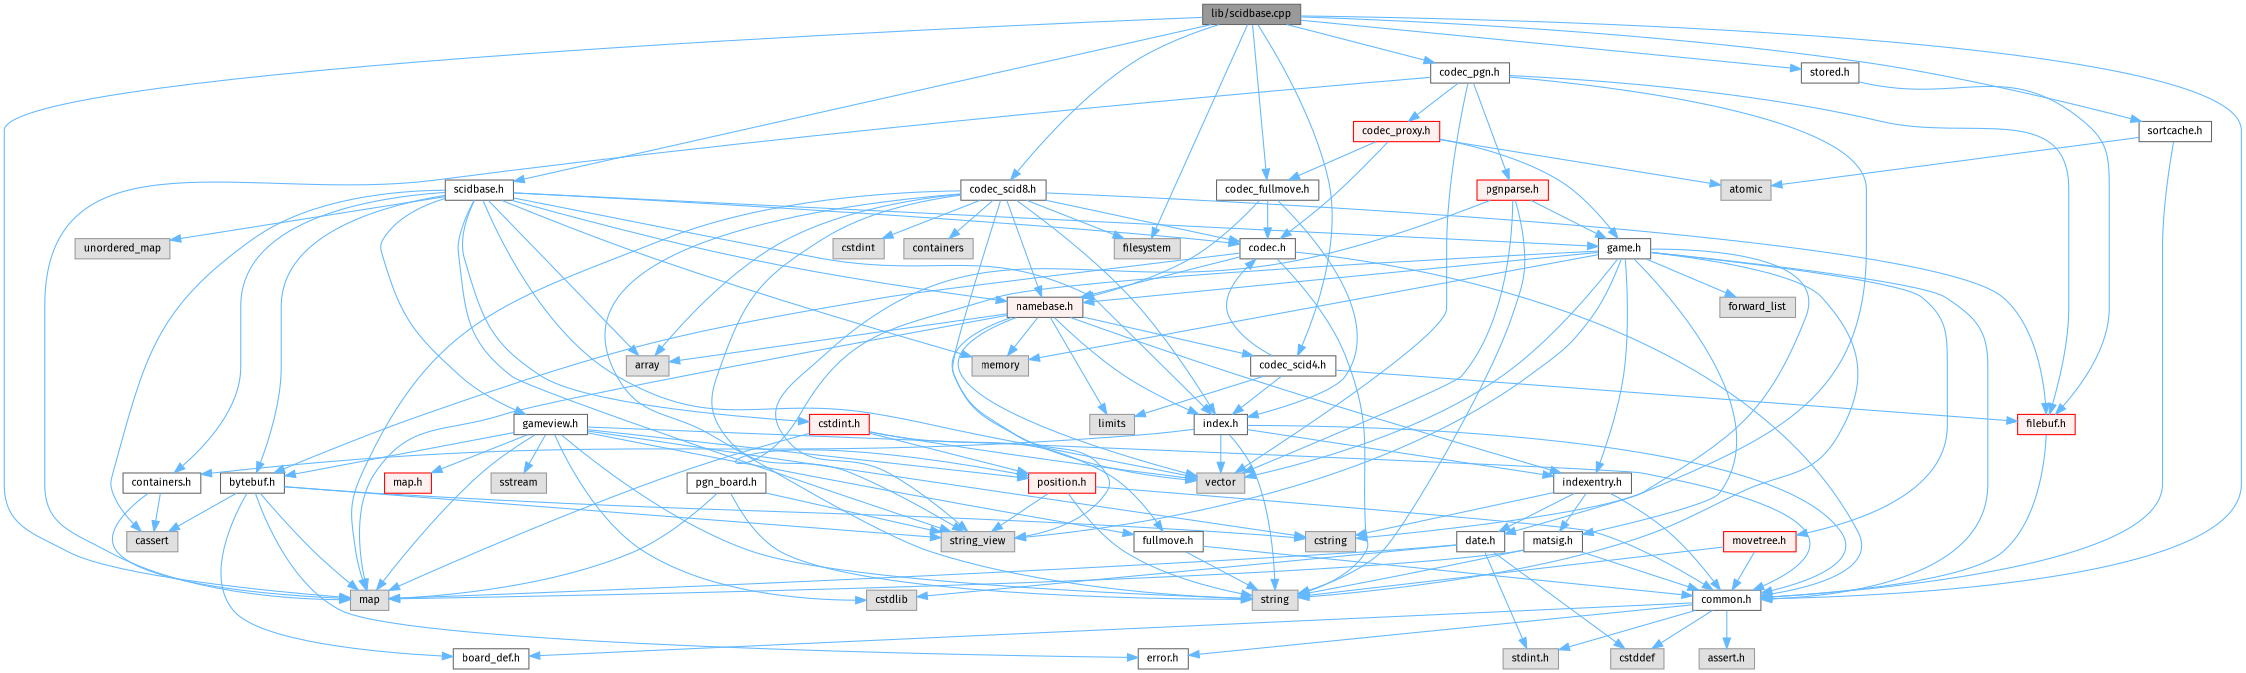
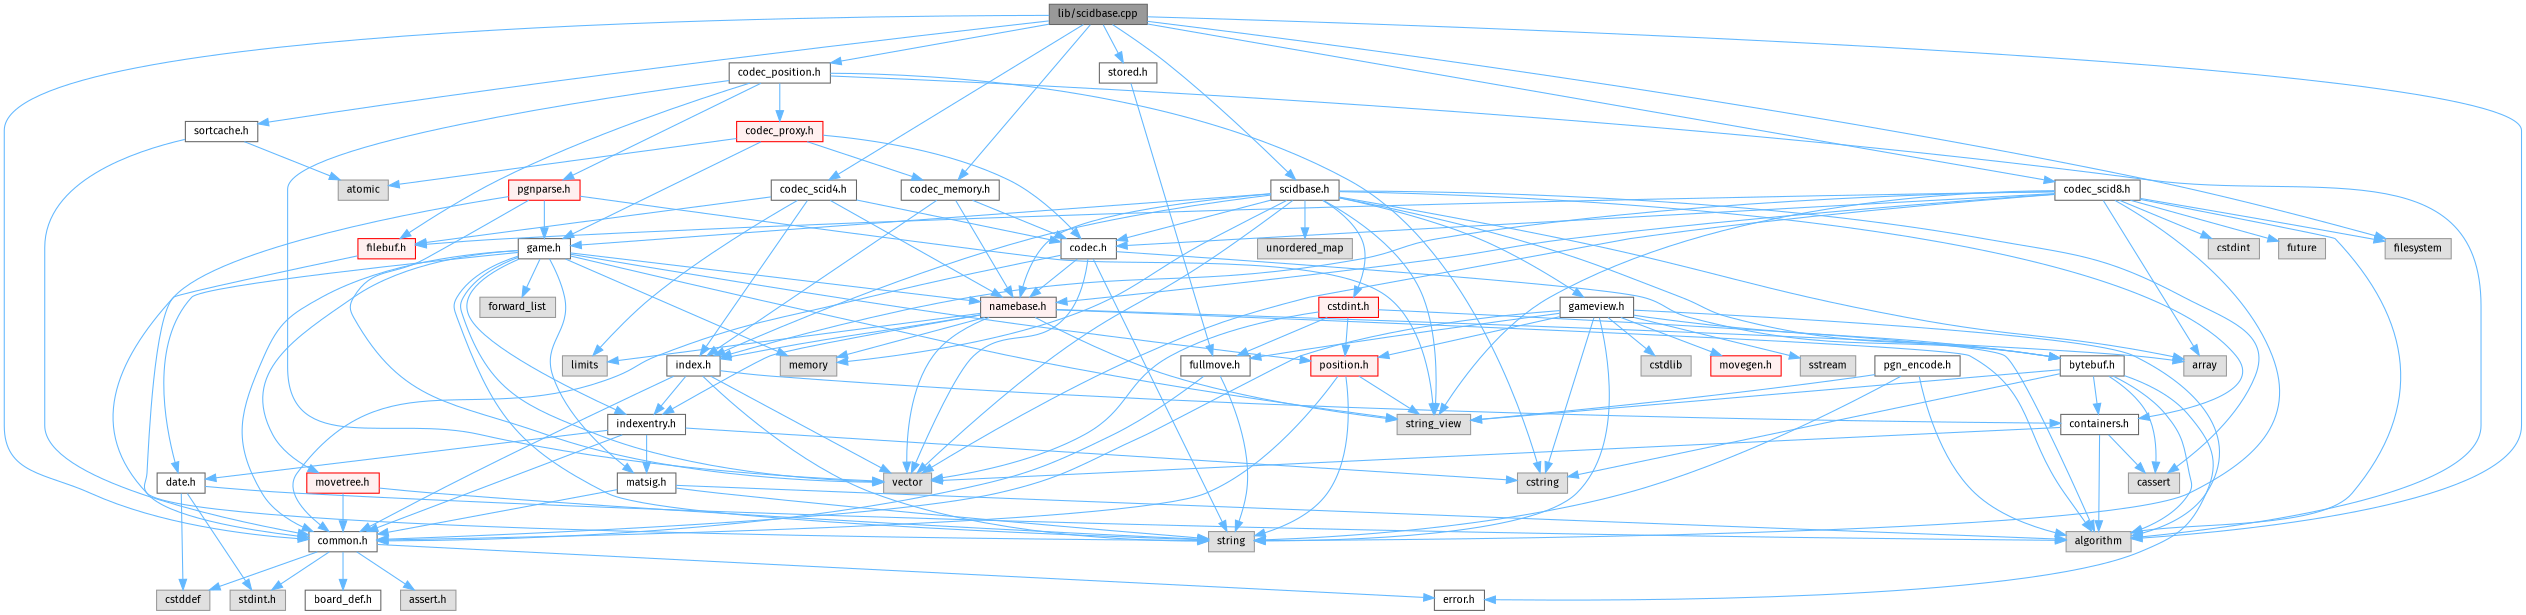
node "codec_pgn.h": label "codec_pgn.h" -> "codec_position.h"
edge "stored.h" -> "filebuf.h": now "stored.h" -> "fullmove.h"
node "codec_fullmove.h": label "codec_fullmove.h" -> "codec_memory.h"
node "containers": label "containers" -> "future"
edge "namebase.h" -> "codec_scid4.h": reversed
edge "codec.h" -> "vector": added
edge "containers.h" -> "vector": added
node "map.h": label "map.h" -> "movegen.h"
node "pgn_board.h": label "pgn_board.h" -> "pgn_encode.h"
edge "date.h" -> "cstdlib": removed
node "map": label "map" -> "algorithm"
edge "bytebuf.h" -> "board_def.h": now "bytebuf.h" -> "containers.h"
